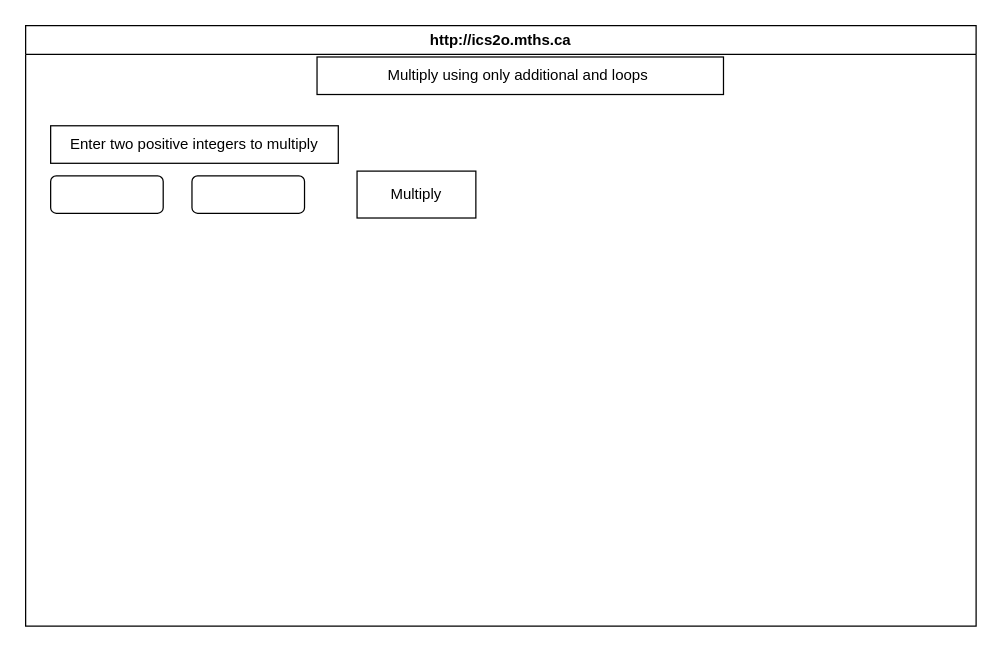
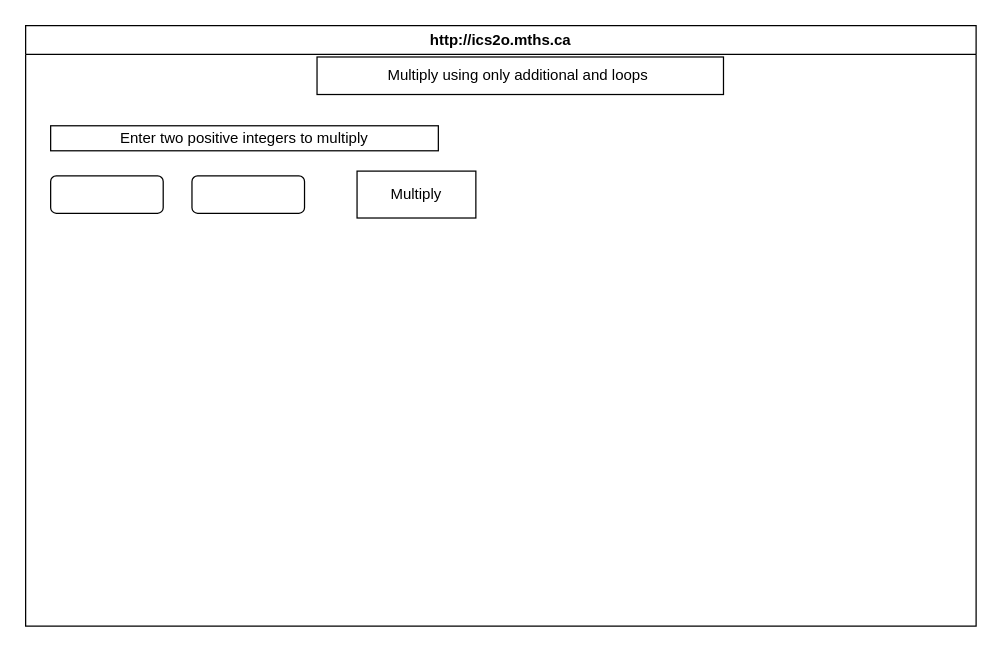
node "Enter two positive integers to multiply": size 288x38 -> 388x25
